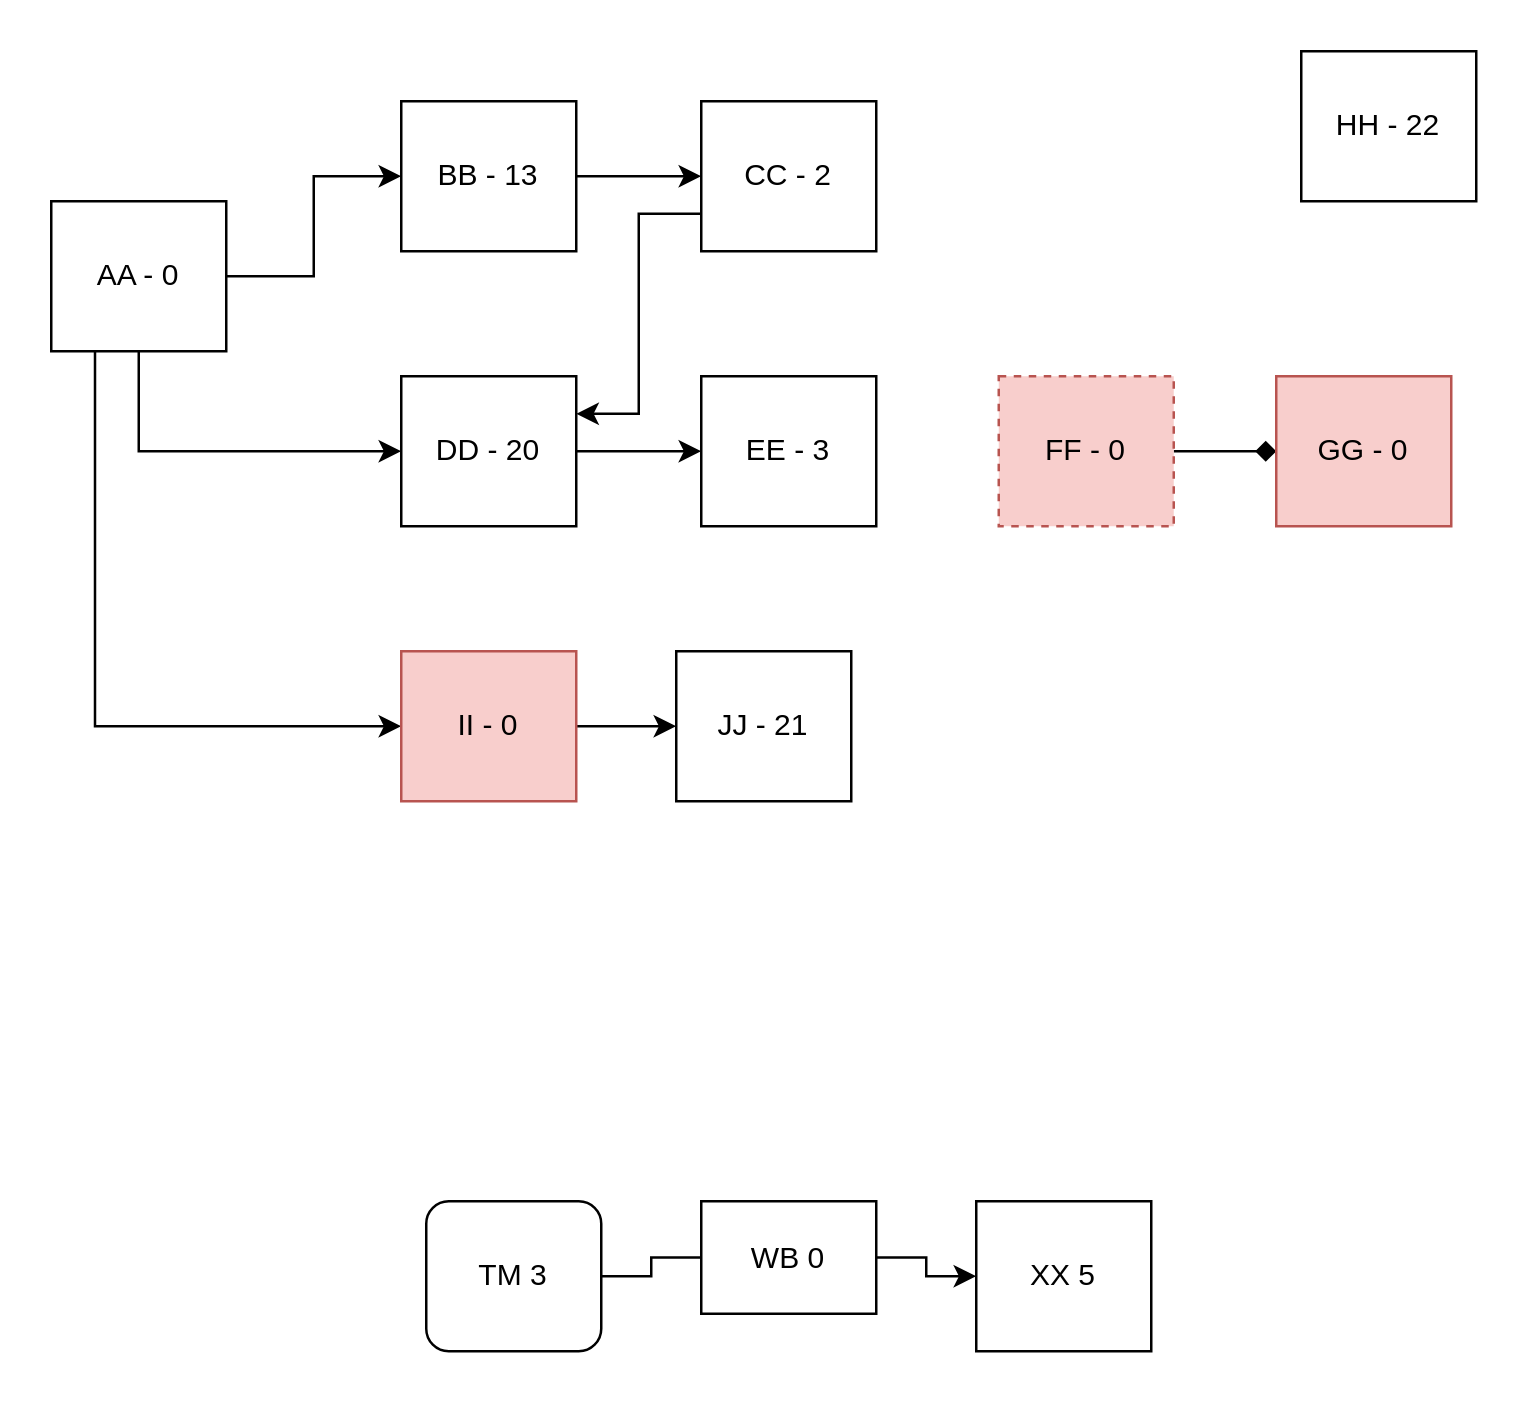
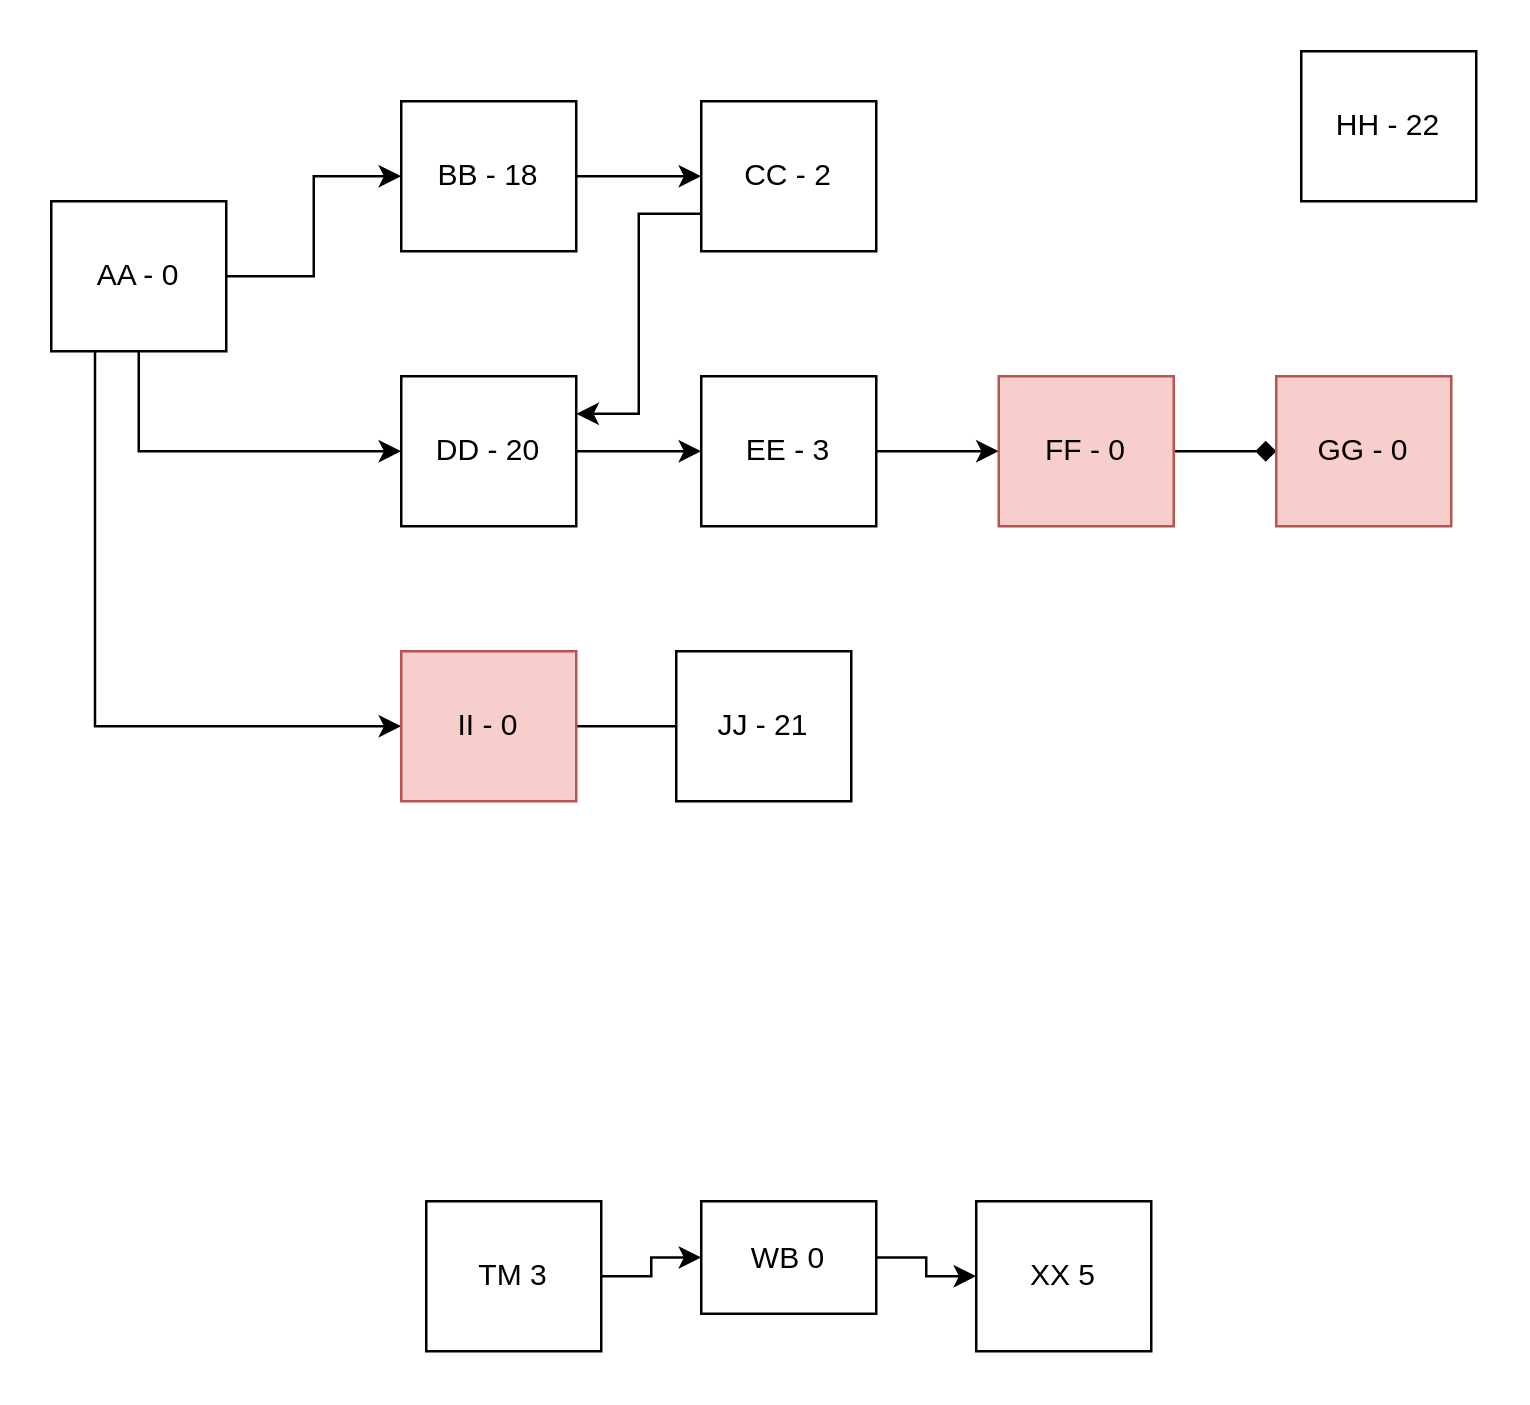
node "BB - 13": label "BB - 13" -> "BB - 18"
edge "EE - 3" -> "FF - 0": added
node "FF - 0": style dashed -> solid
edge "II - 0" -> "JJ - 21": arrowhead classic -> none
edge "WB 0" -- "TM 3": arrowhead none -> classic
node "TM 3": shape rounded rectangle -> rectangle
